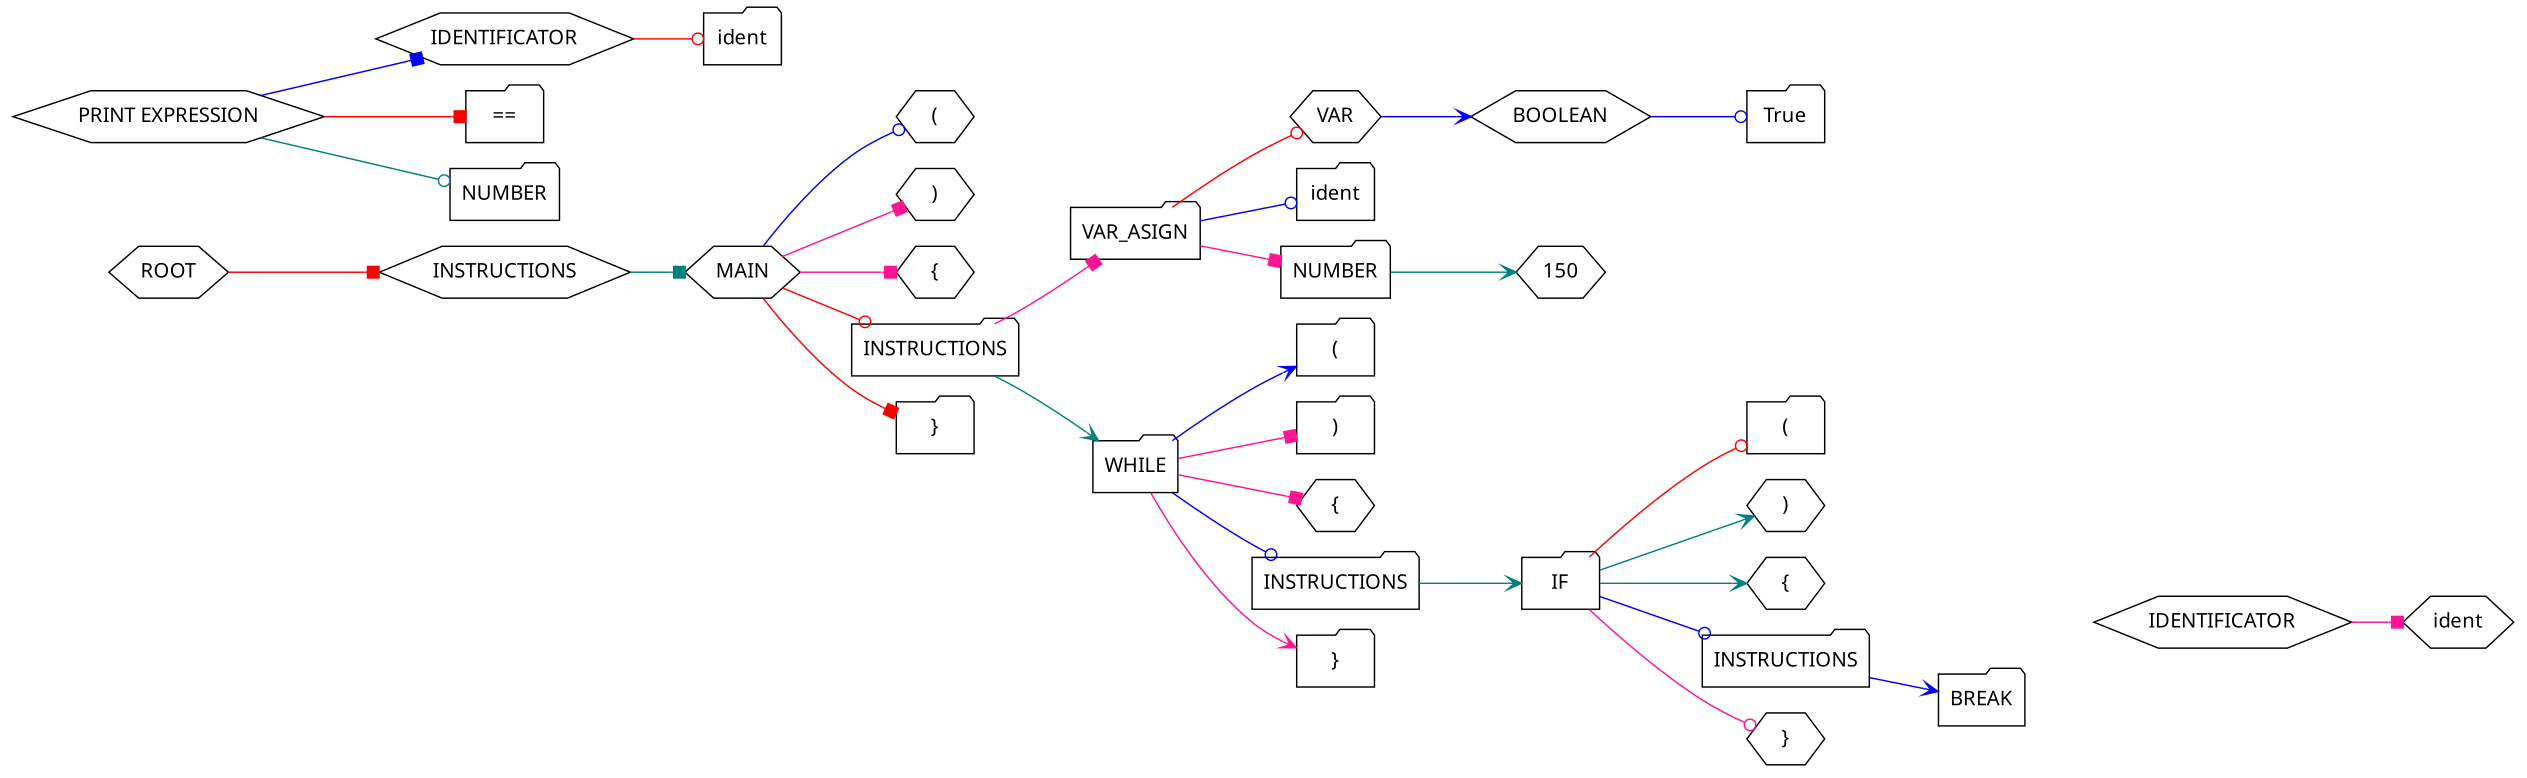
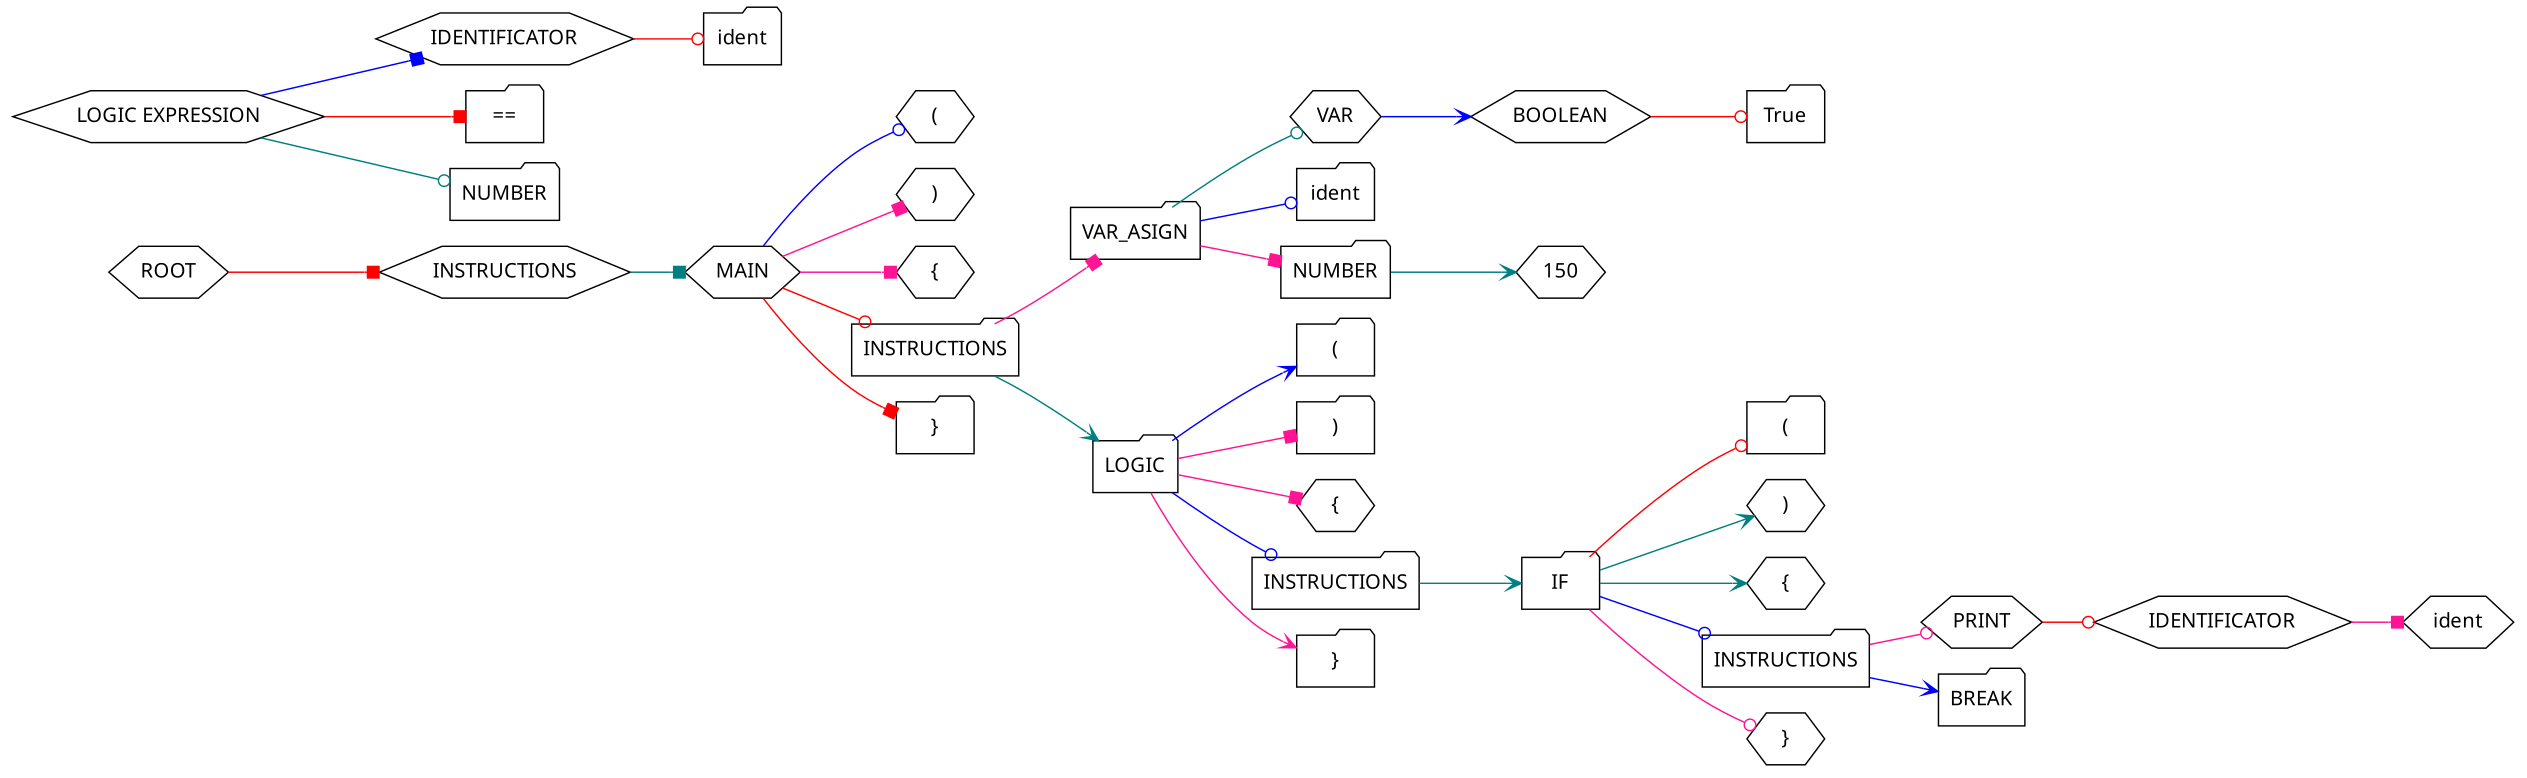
node "PRINT EXPRESSION": label "PRINT EXPRESSION" -> "LOGIC EXPRESSION"
edge "BOOLEAN" -> "True": color blue -> red
edge "VAR_ASIGN" -> "VAR": color red -> teal
node "WHILE": label "WHILE" -> "LOGIC"
node "PRINT": added
